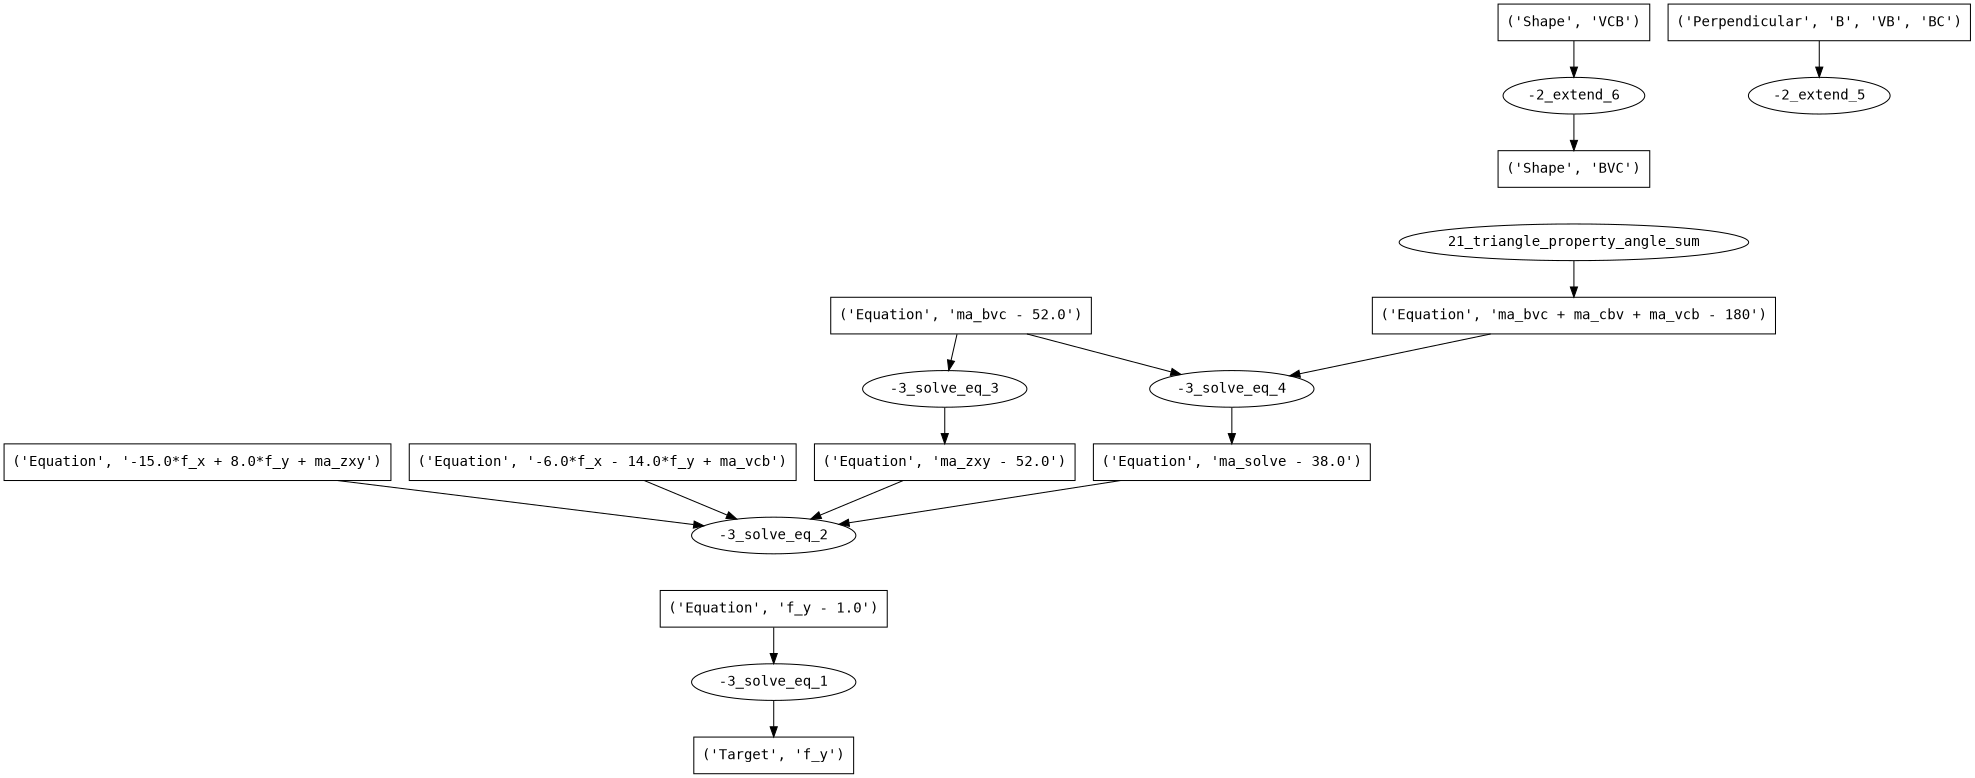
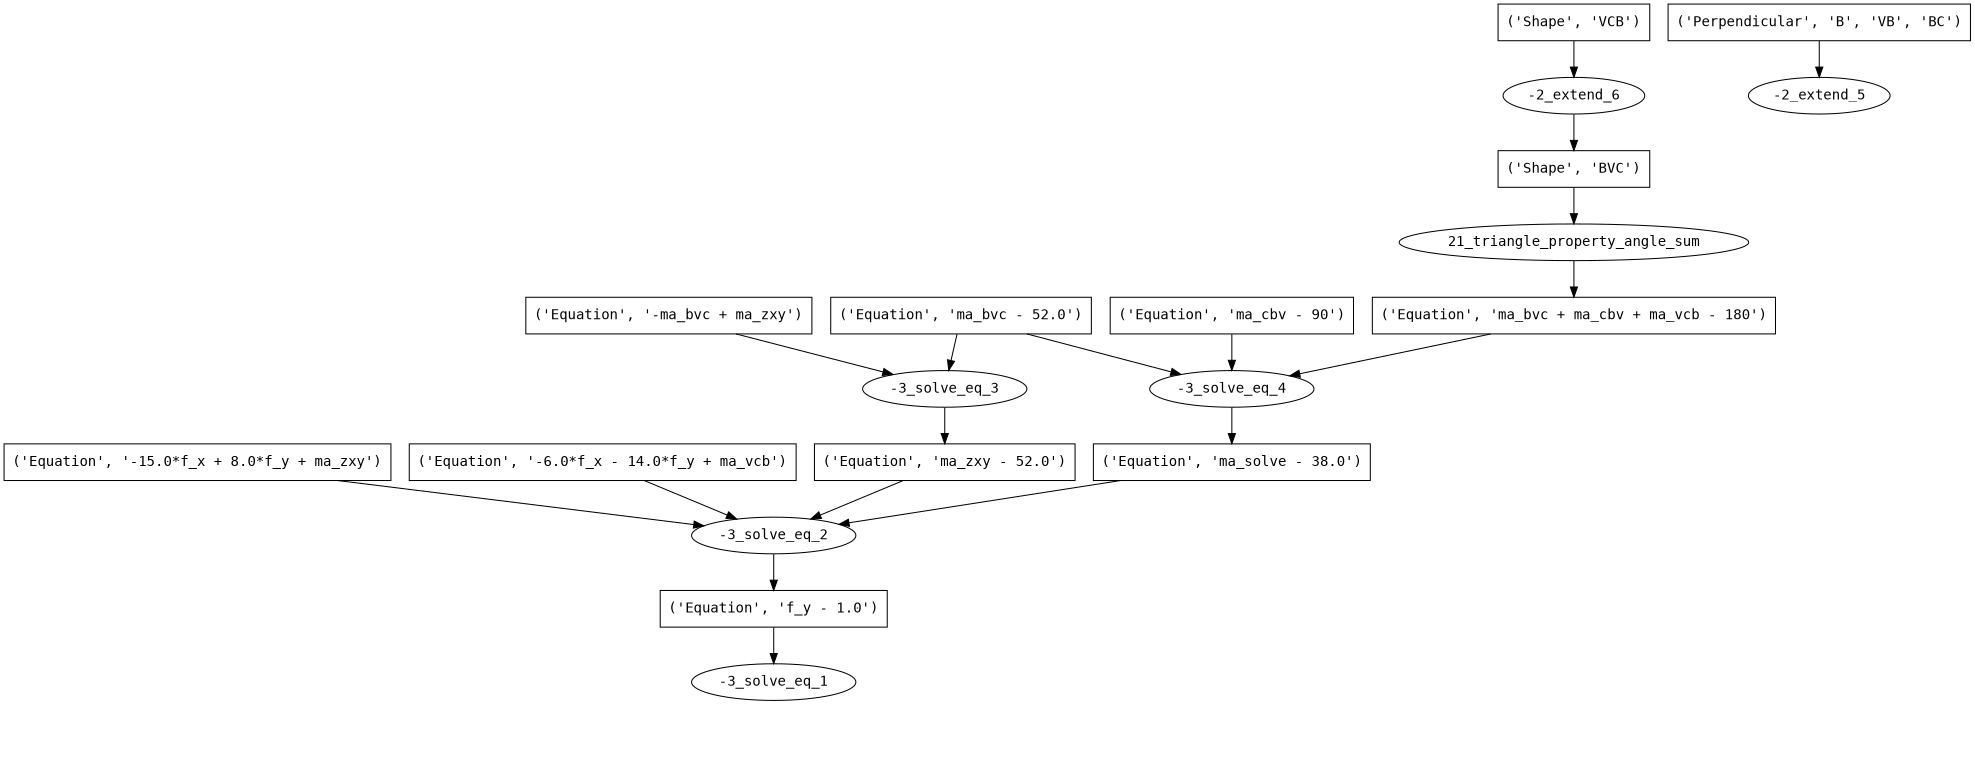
edge "('Shape', 'BVC')" -> "21_triangle_property_angle_sum": added
node "('Equation', '-ma_bvc + ma_zxy')": added
node "('Equation', 'ma_cbv - 90')": added
edge "-3_solve_eq_2" -> "('Equation', 'f_y - 1.0')": added
node "('Target', 'f_y')": removed
